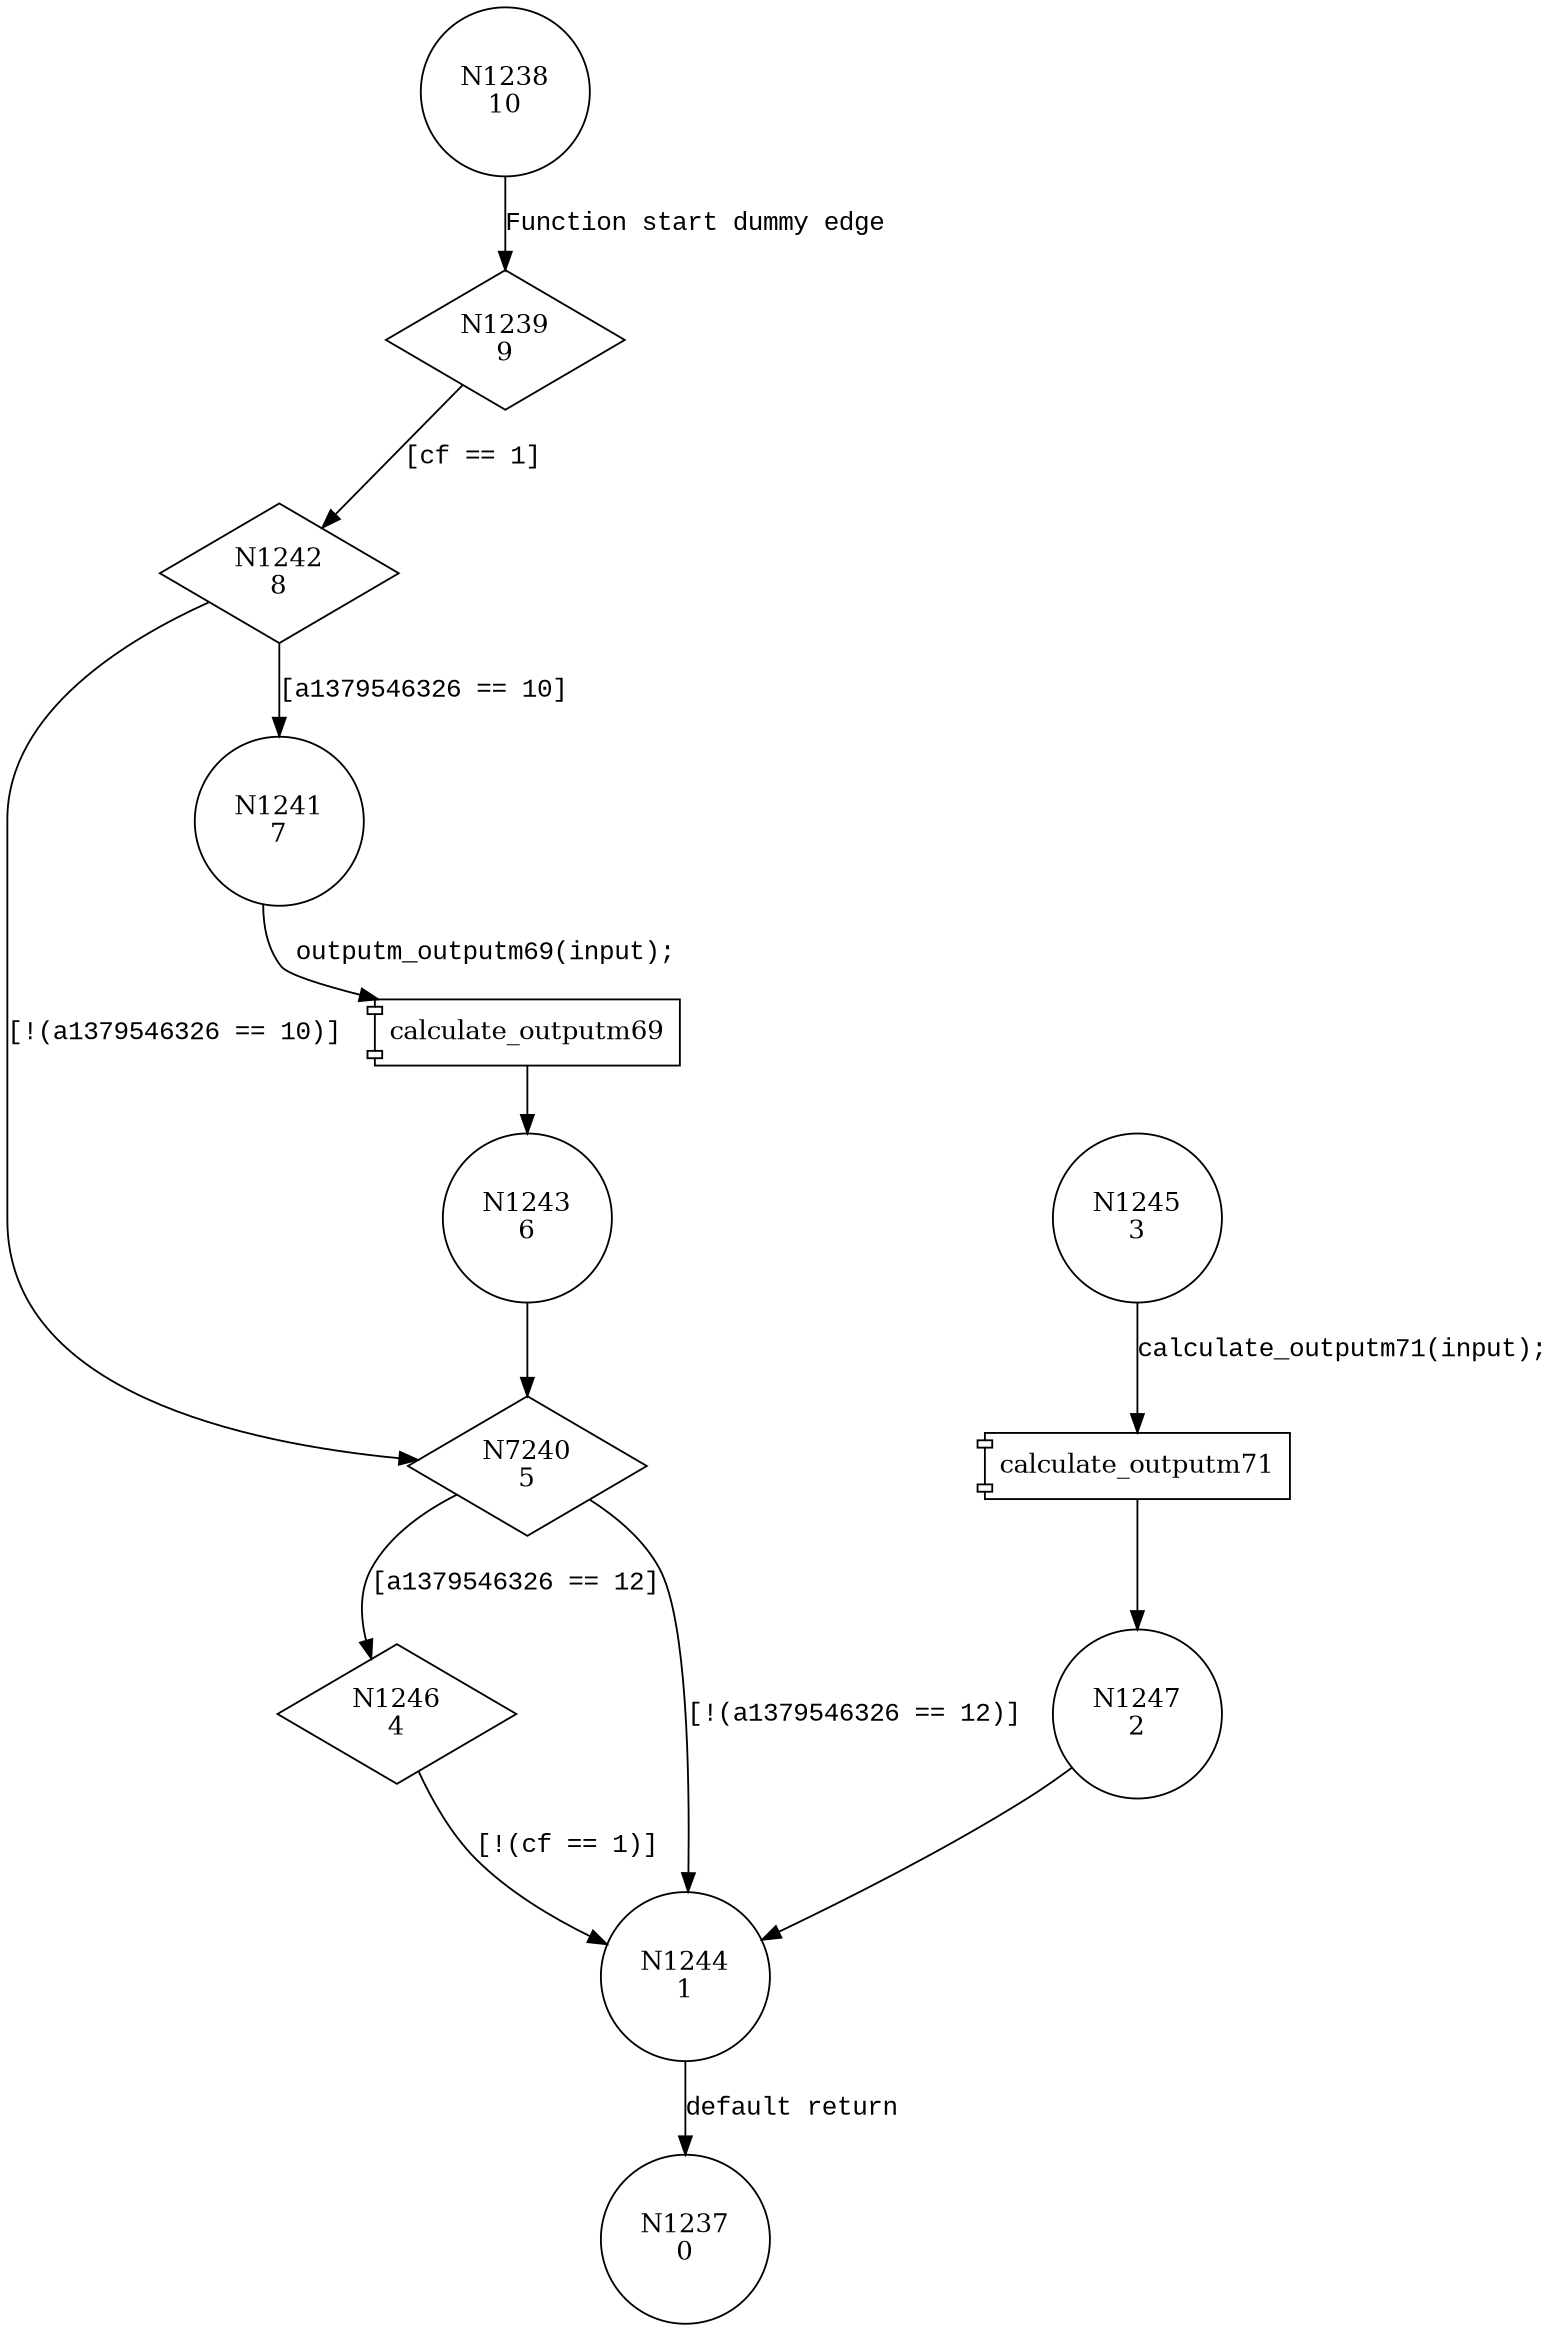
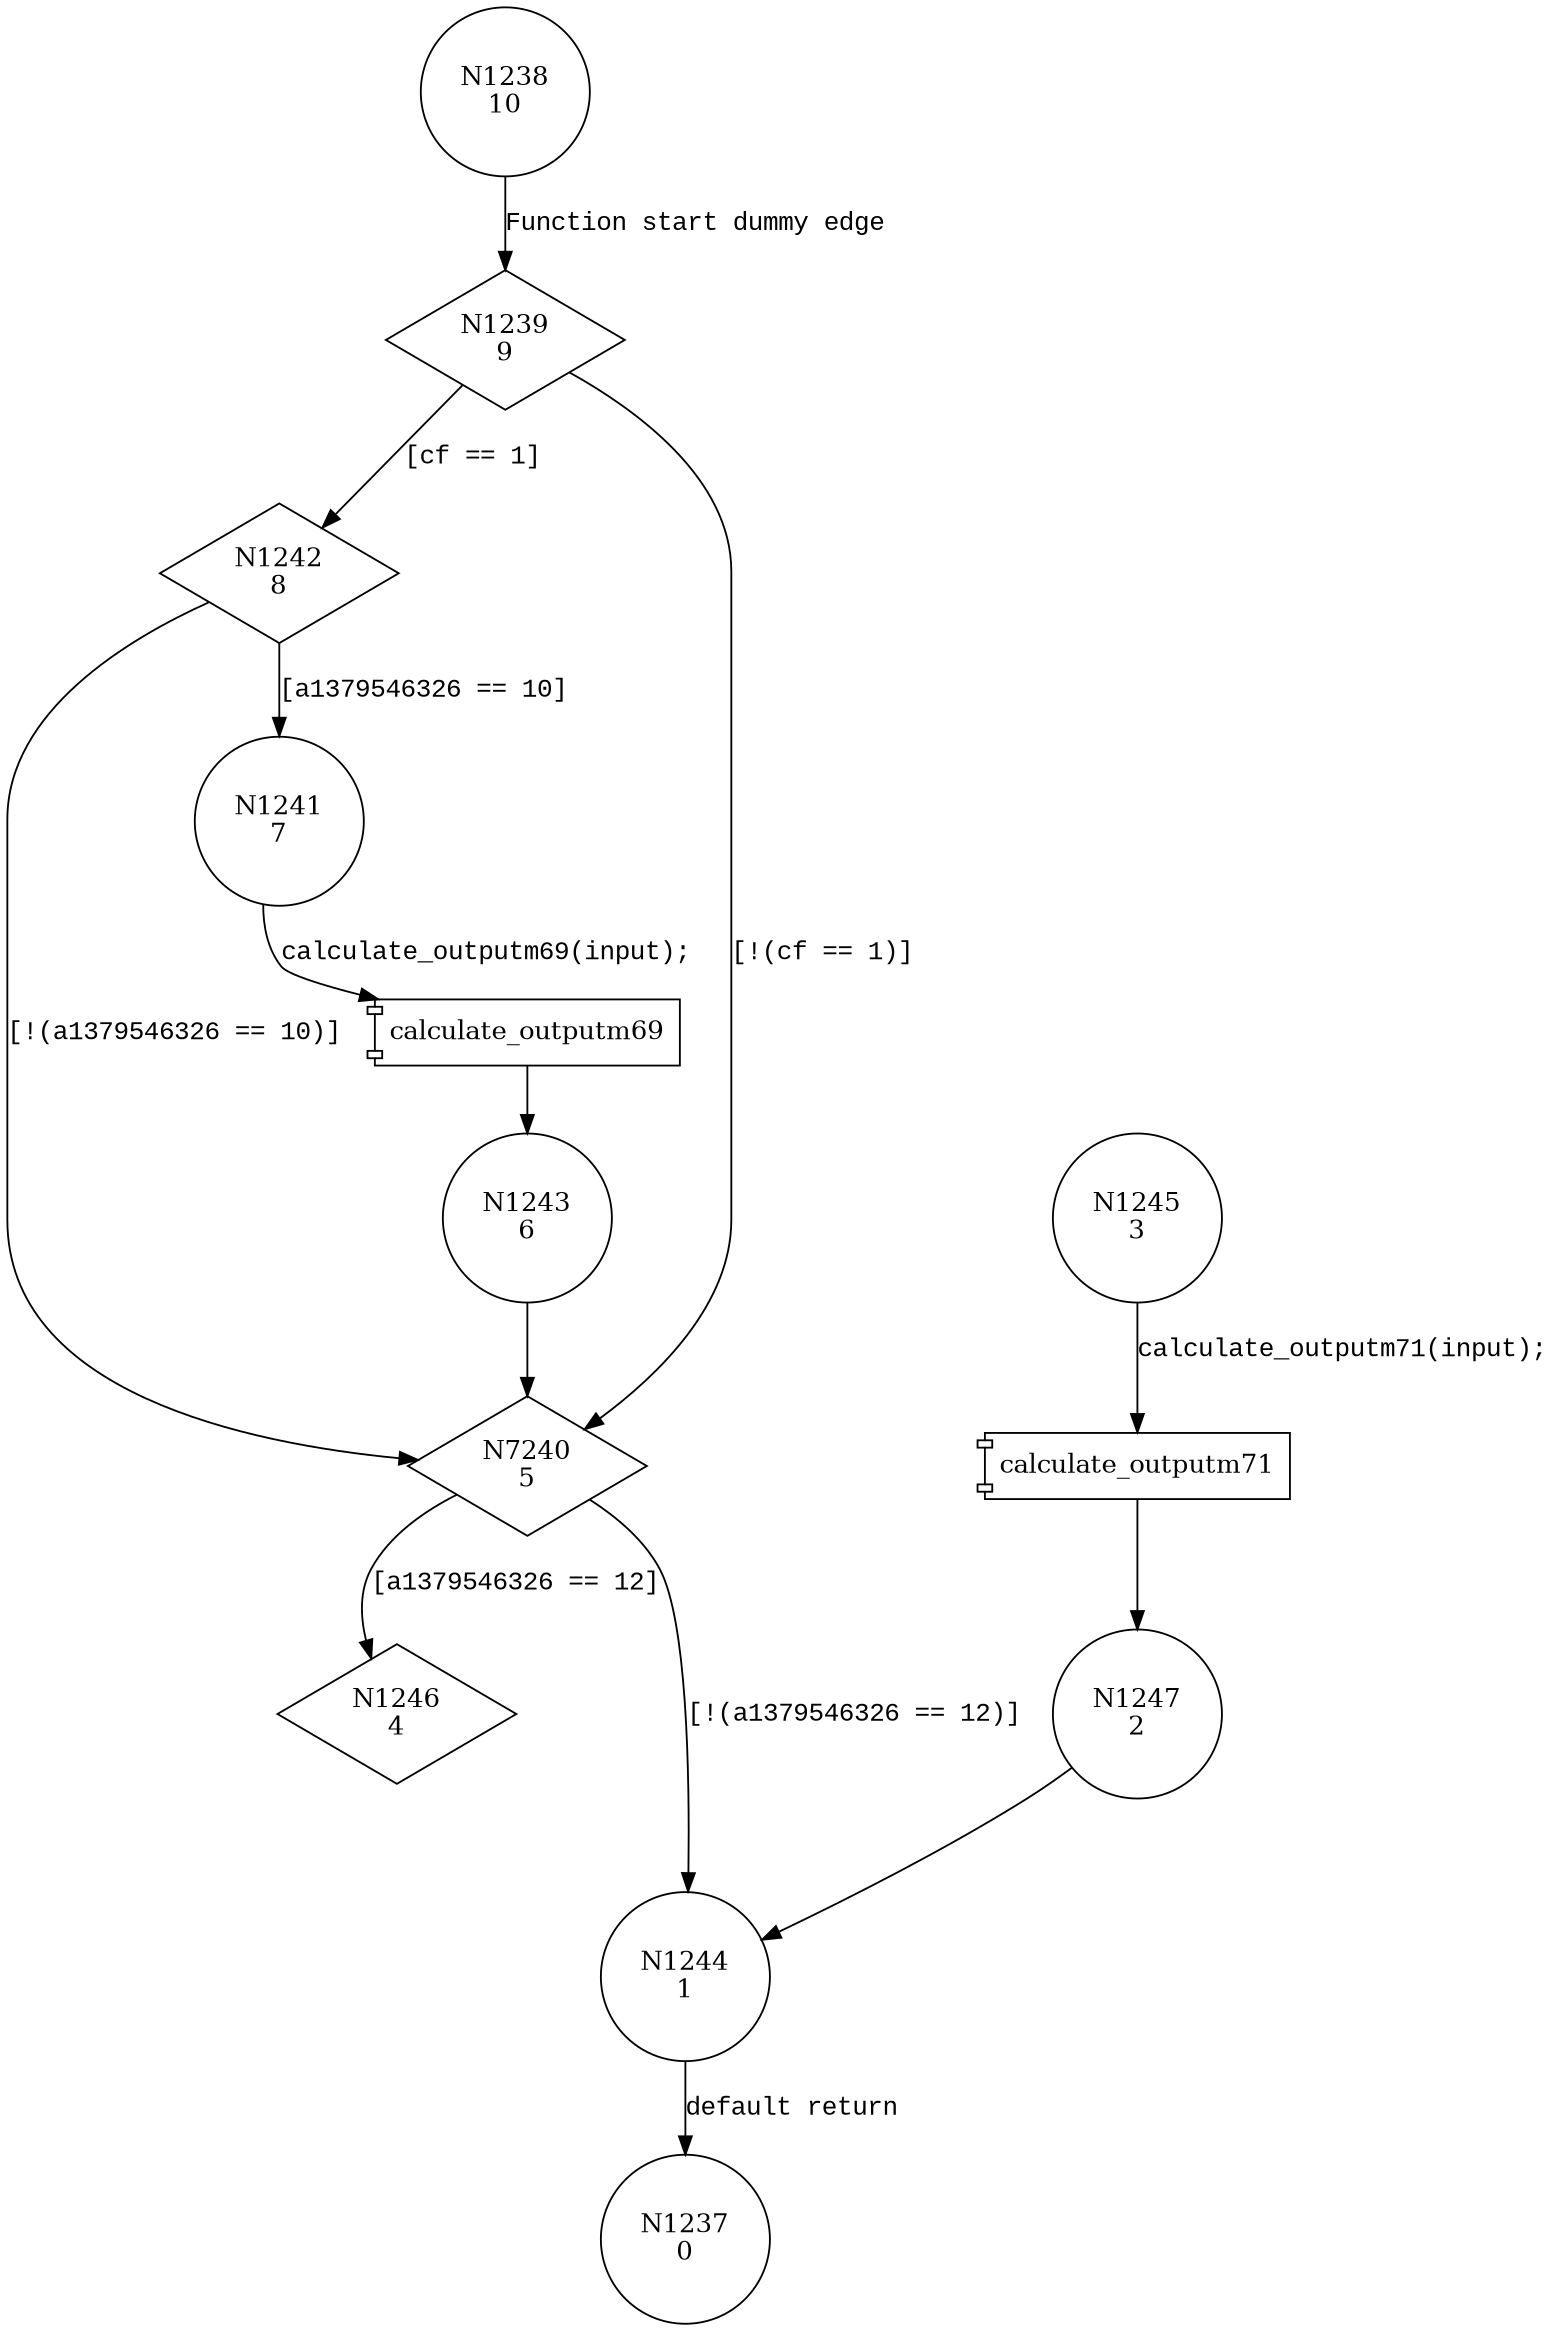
edge "N1239 9" -> "N7240 5": added, label "[!(cf == 1)]"
edge "N1241 7" -> "calculate_outputm69": label "outputm_outputm69(input);" -> "calculate_outputm69(input);"
edge "N1246 4" -> "N1244 1": removed, label "[!(cf == 1)]"
